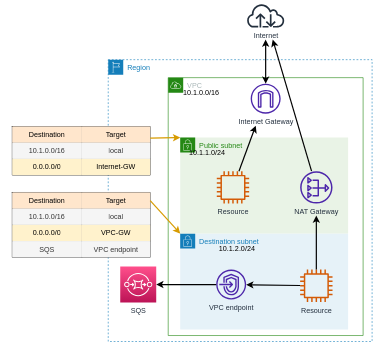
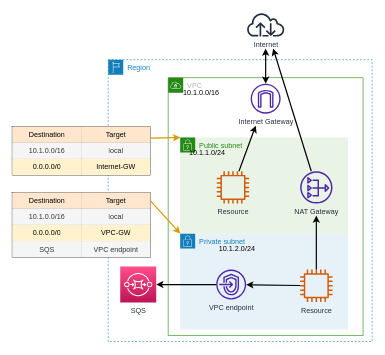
node "Internet": moved (266, 15) -> (266, 24)
node "Destination subnet": label "Destination subnet" -> "Private subnet"
